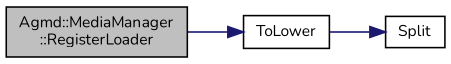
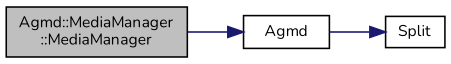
node "Agmd::MediaManager ::RegisterLoader": label "Agmd::MediaManager ::RegisterLoader" -> "Agmd::MediaManager ::MediaManager"
node "ToLower": label "ToLower" -> "Agmd"
